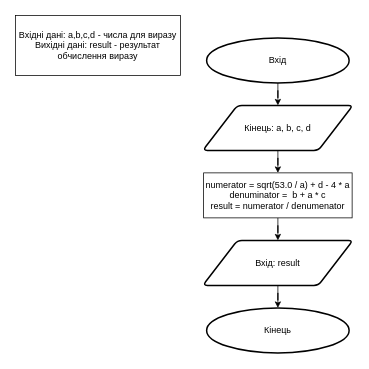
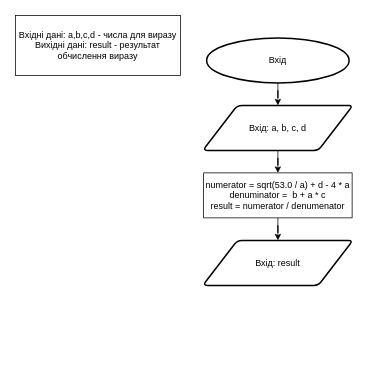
node "Кінець: a, b, c, d": label "Кінець: a, b, c, d" -> "Вхід: a, b, c, d"
edge "Вхід: result" -> "Кінець": removed
node "Кінець": removed
